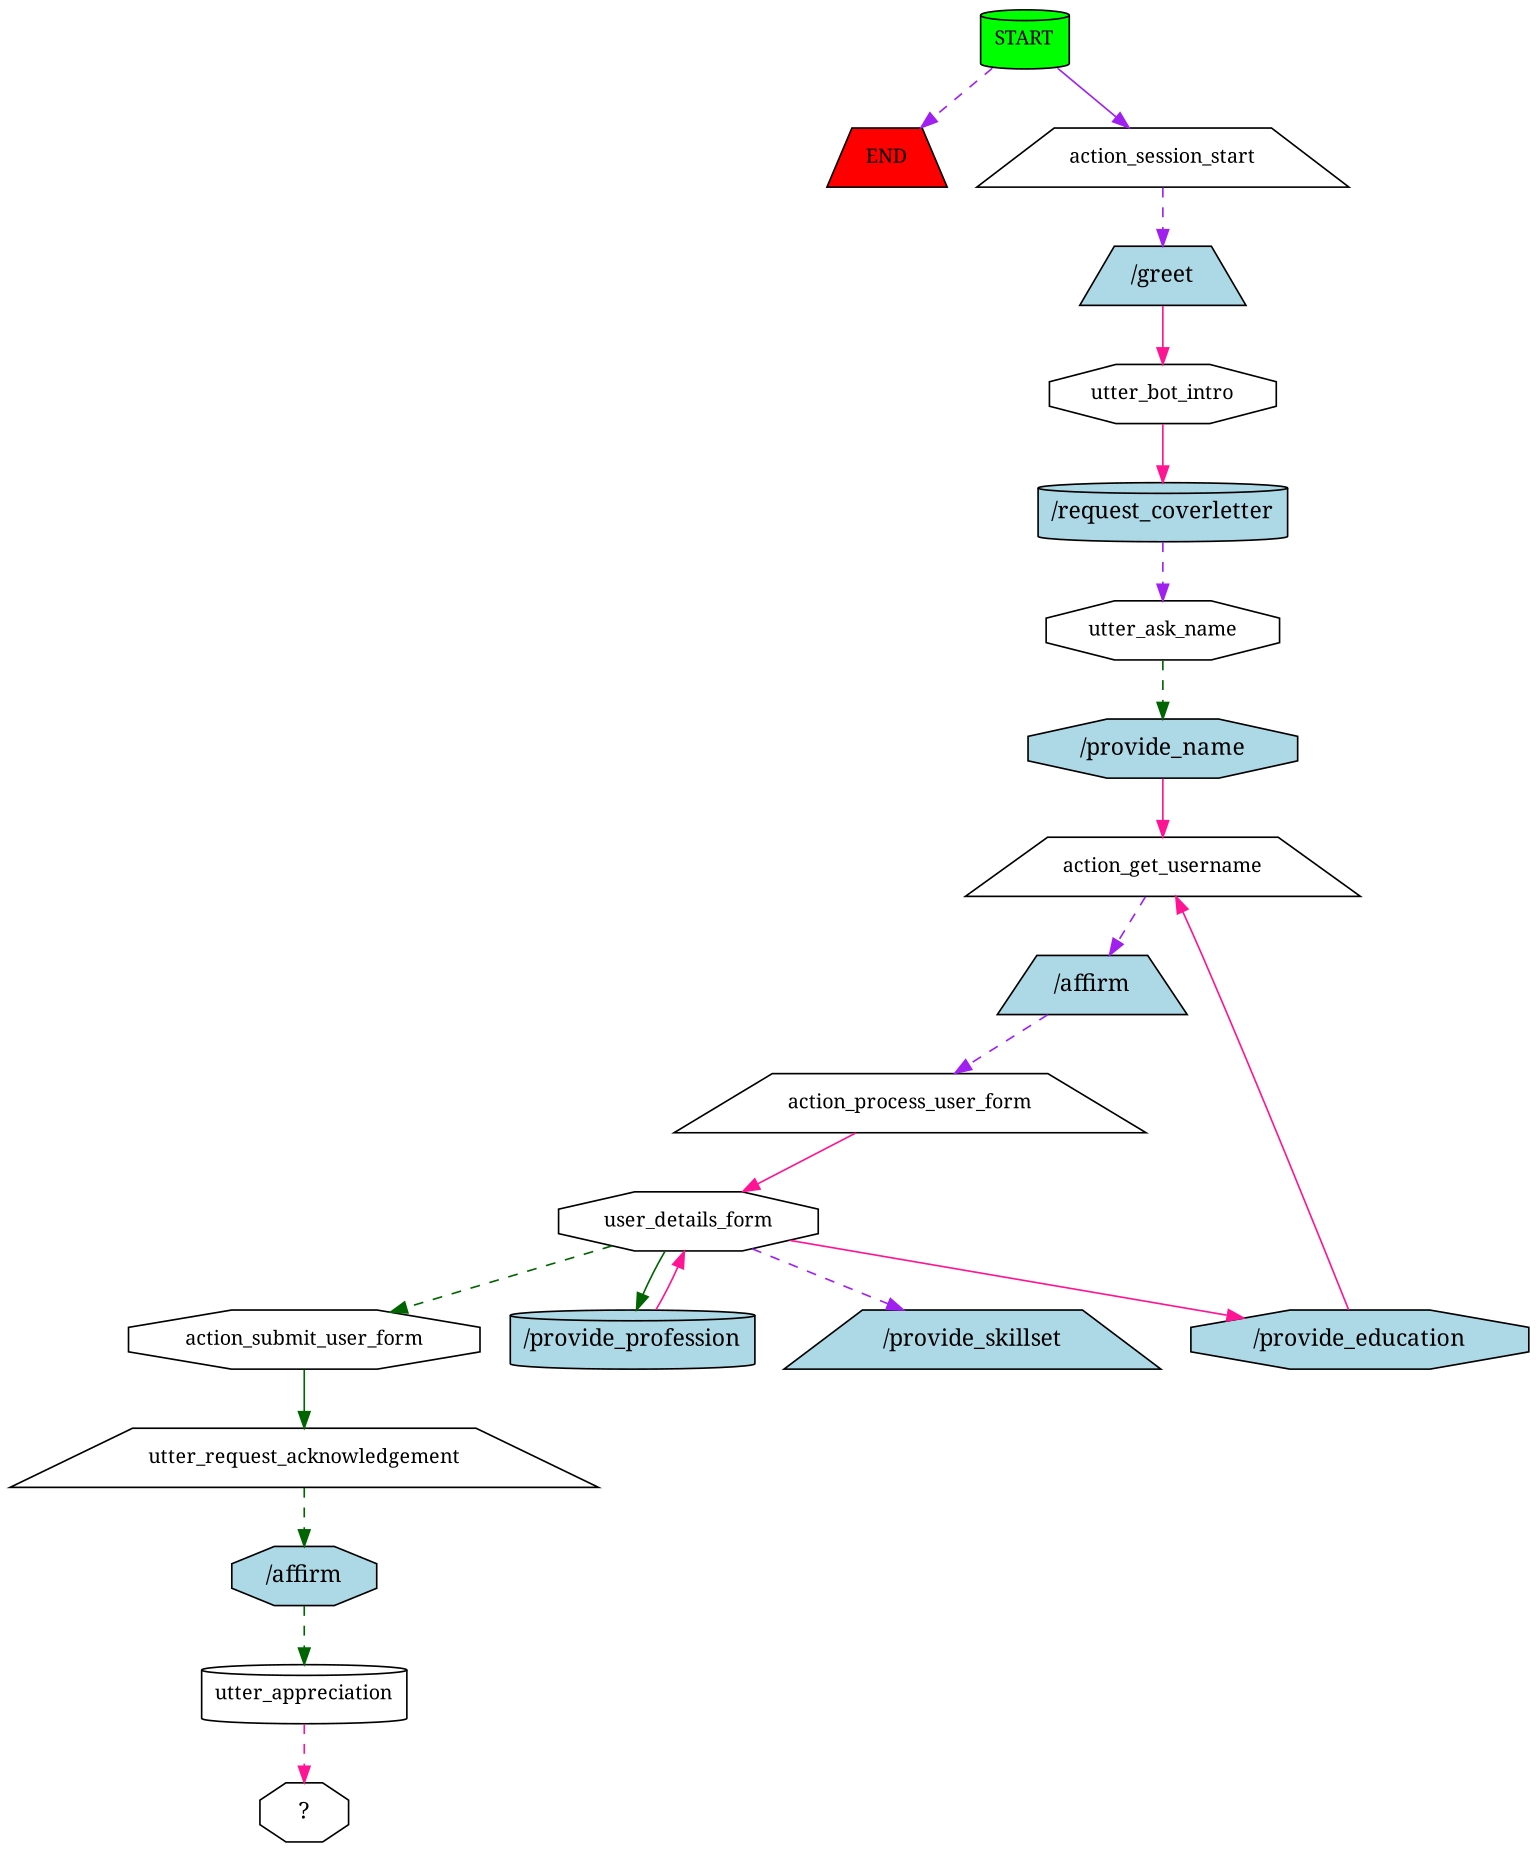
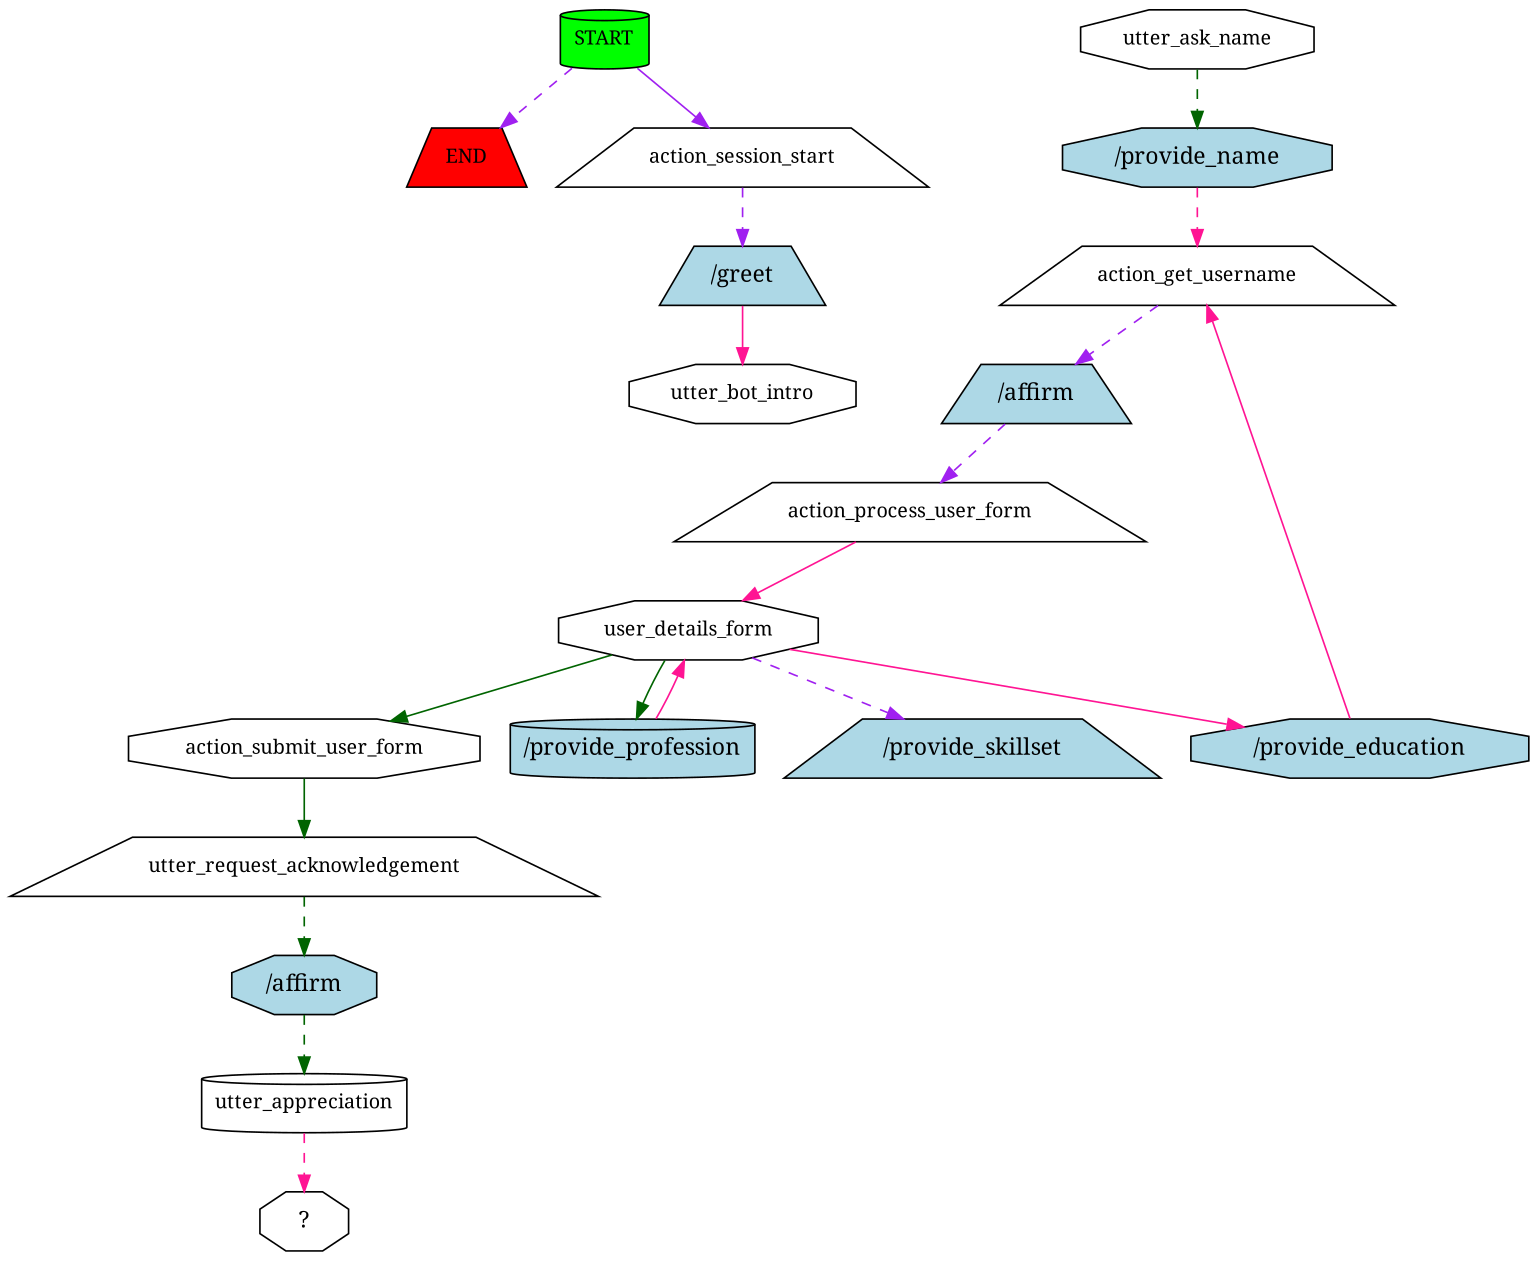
node "/request_coverletter": removed
edge "/provide_name" -> "action_get_username": style solid -> dashed
edge "user_details_form" -> "action_submit_user_form": style dashed -> solid
